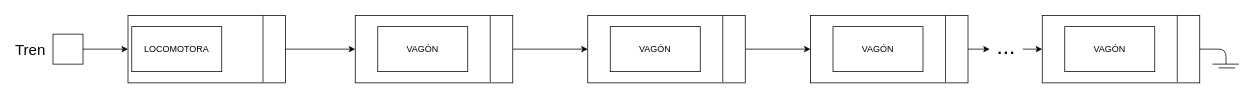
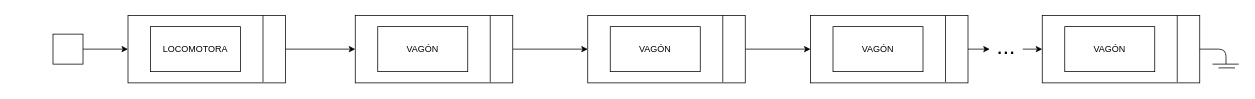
node "Tren": removed
node "LOCOMOTORA": moved (177, 49) -> (195, 49)
